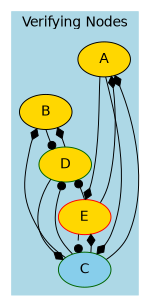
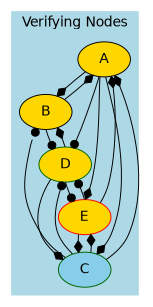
edge "A" -> "B": added
edge "B" -> "A": added
edge "A" -> "D": added
edge "D" -> "E": added
edge "C" -> "B": arrowhead diamond -> dot
edge "E" -> "C": arrowhead dot -> diamond
